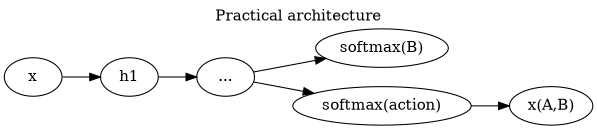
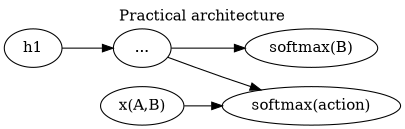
node "x": removed
edge "softmax(action)" -> "x(A,B)": reversed
